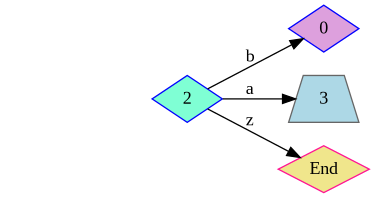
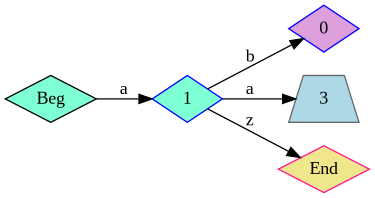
node "Beg": added
node "2": label "2" -> "1"
